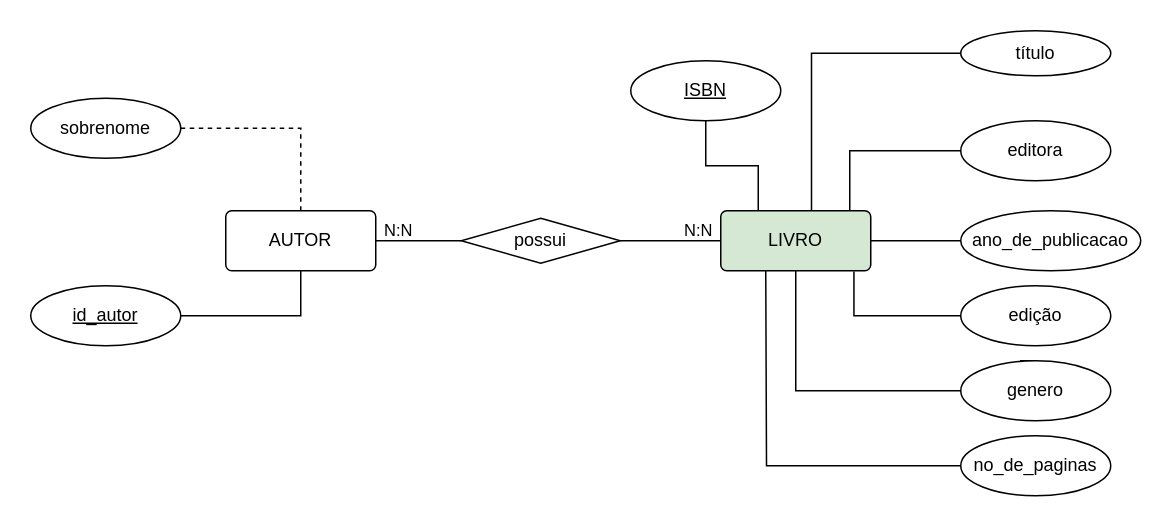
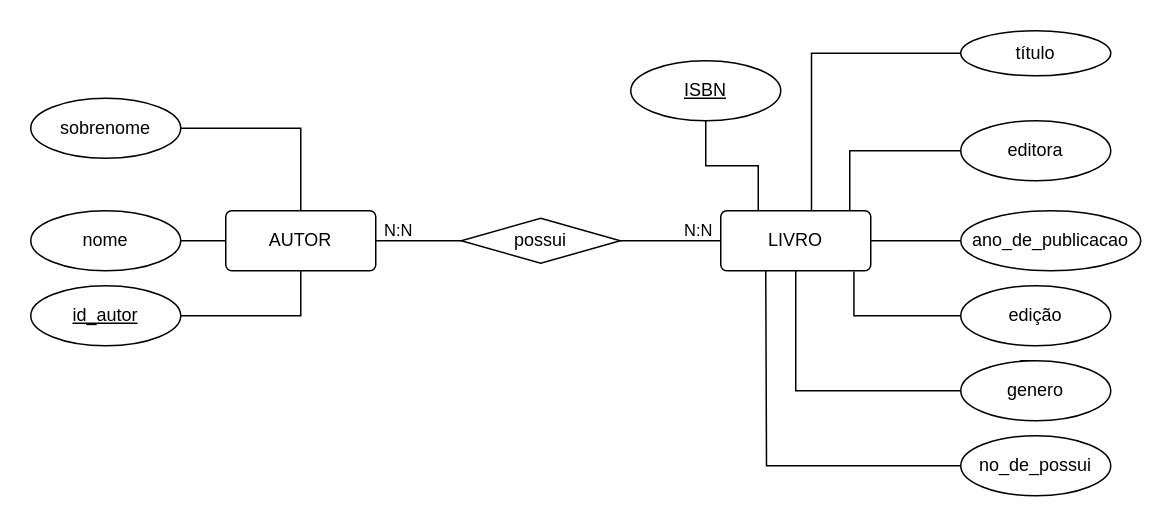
edge "sobrenome" -- "AUTOR": style dashed -> solid
node "nome": added
edge "nome" -- "AUTOR": added
node "LIVRO": fillcolor #d5e8d4 -> #ffffff
node "no_de_paginas": label "no_de_paginas" -> "no_de_possui"
